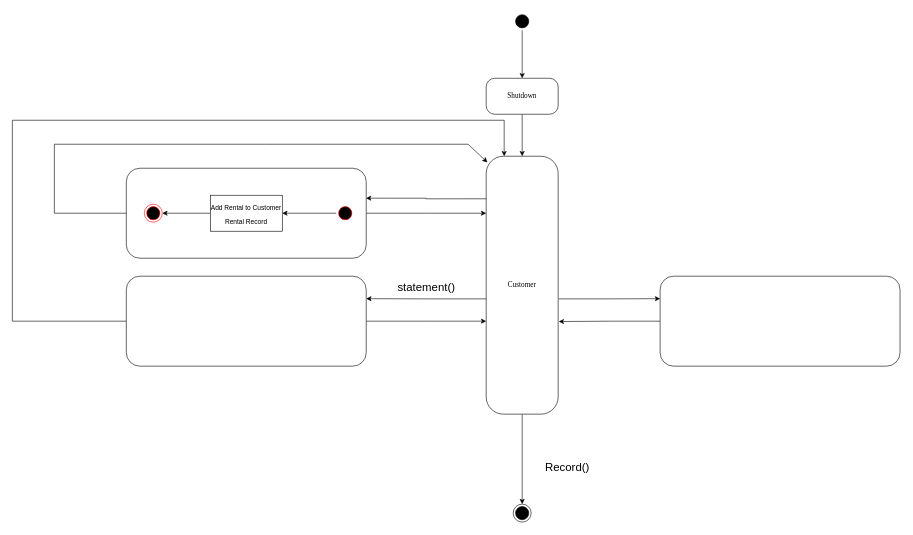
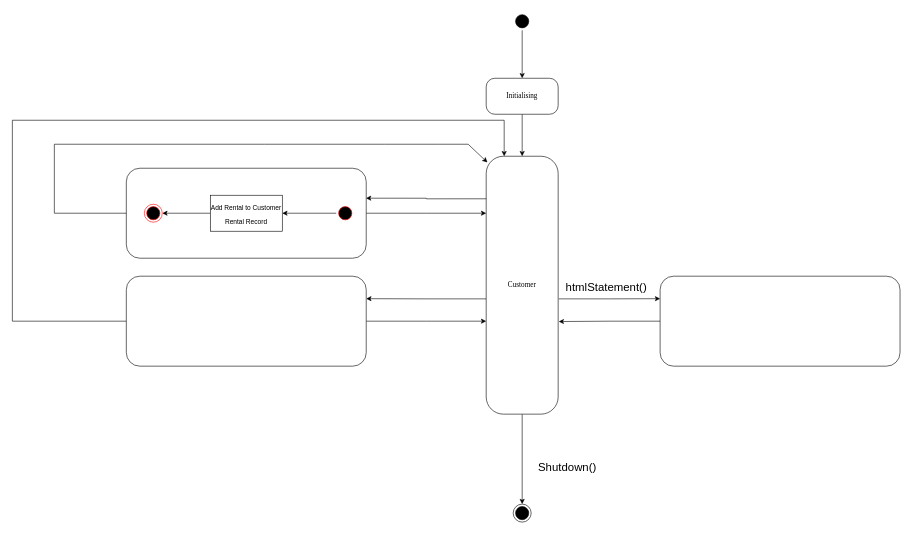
node "Shutdown": label "Shutdown" -> "Initialising"
node "statement()": removed
node "htmlStatement()": added
node "Record()": label "Record()" -> "Shutdown()"
